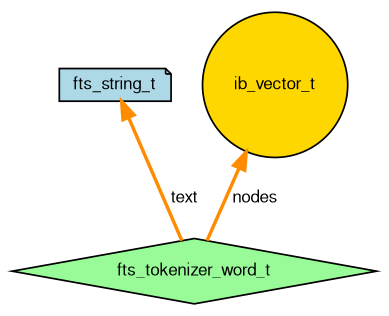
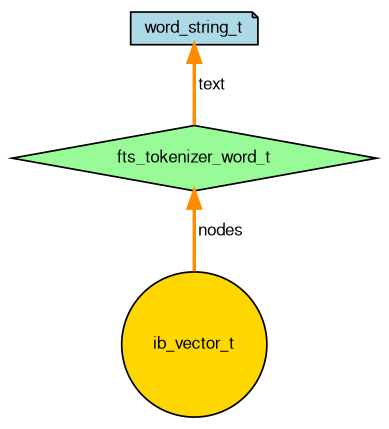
node "fts_string_t": label "fts_string_t" -> "word_string_t"
edge "fts_tokenizer_word_t" -> "ib_vector_t": reversed
